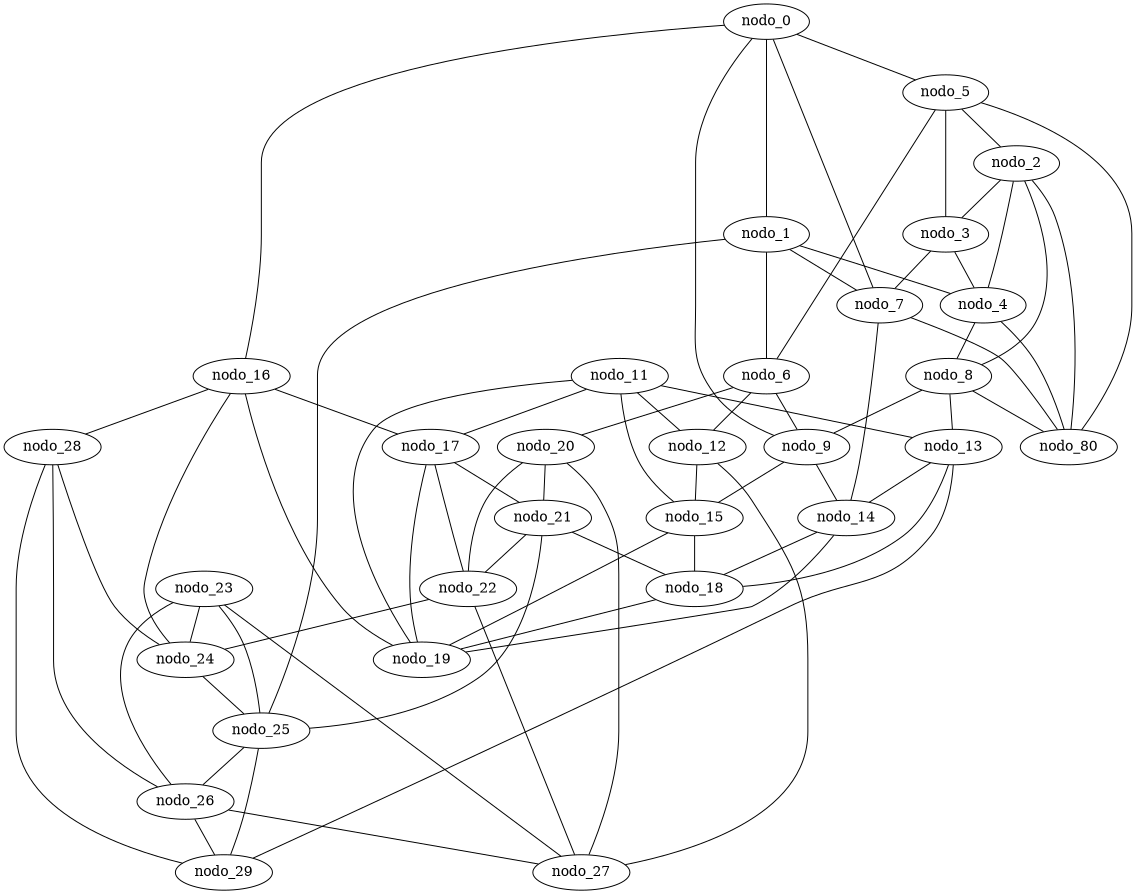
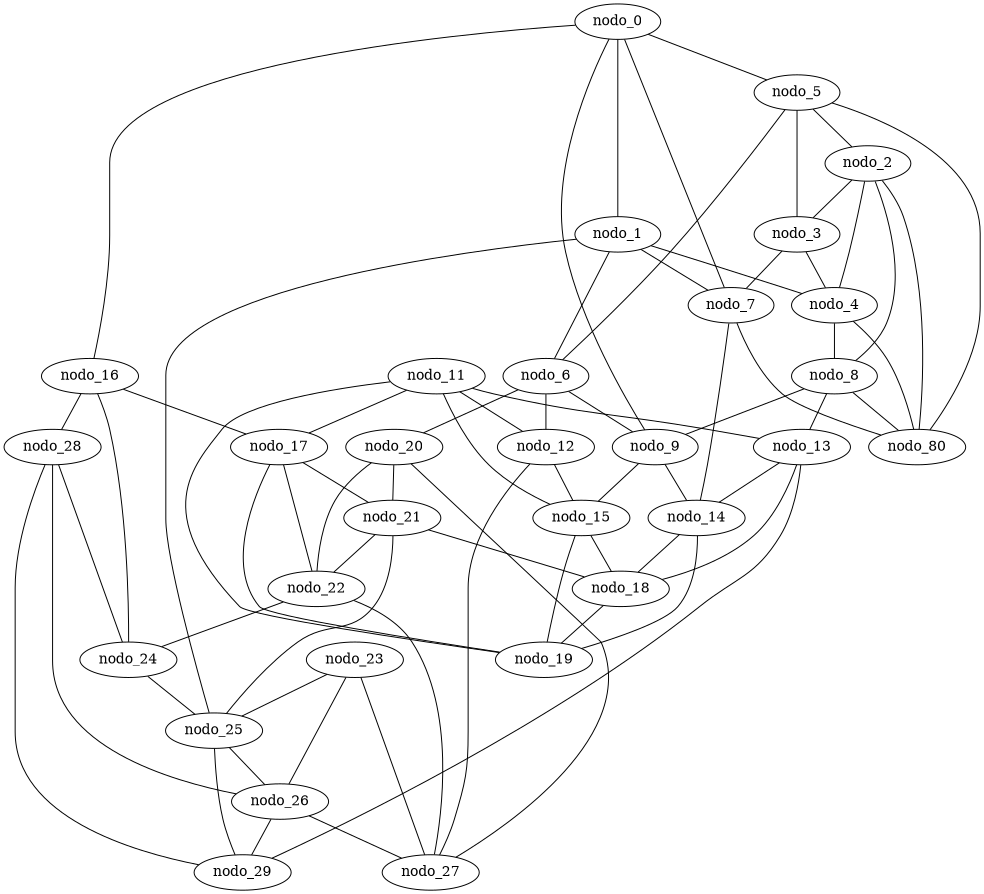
edge "nodo_16" -- "nodo_19": removed
edge "nodo_23" -- "nodo_24": removed
